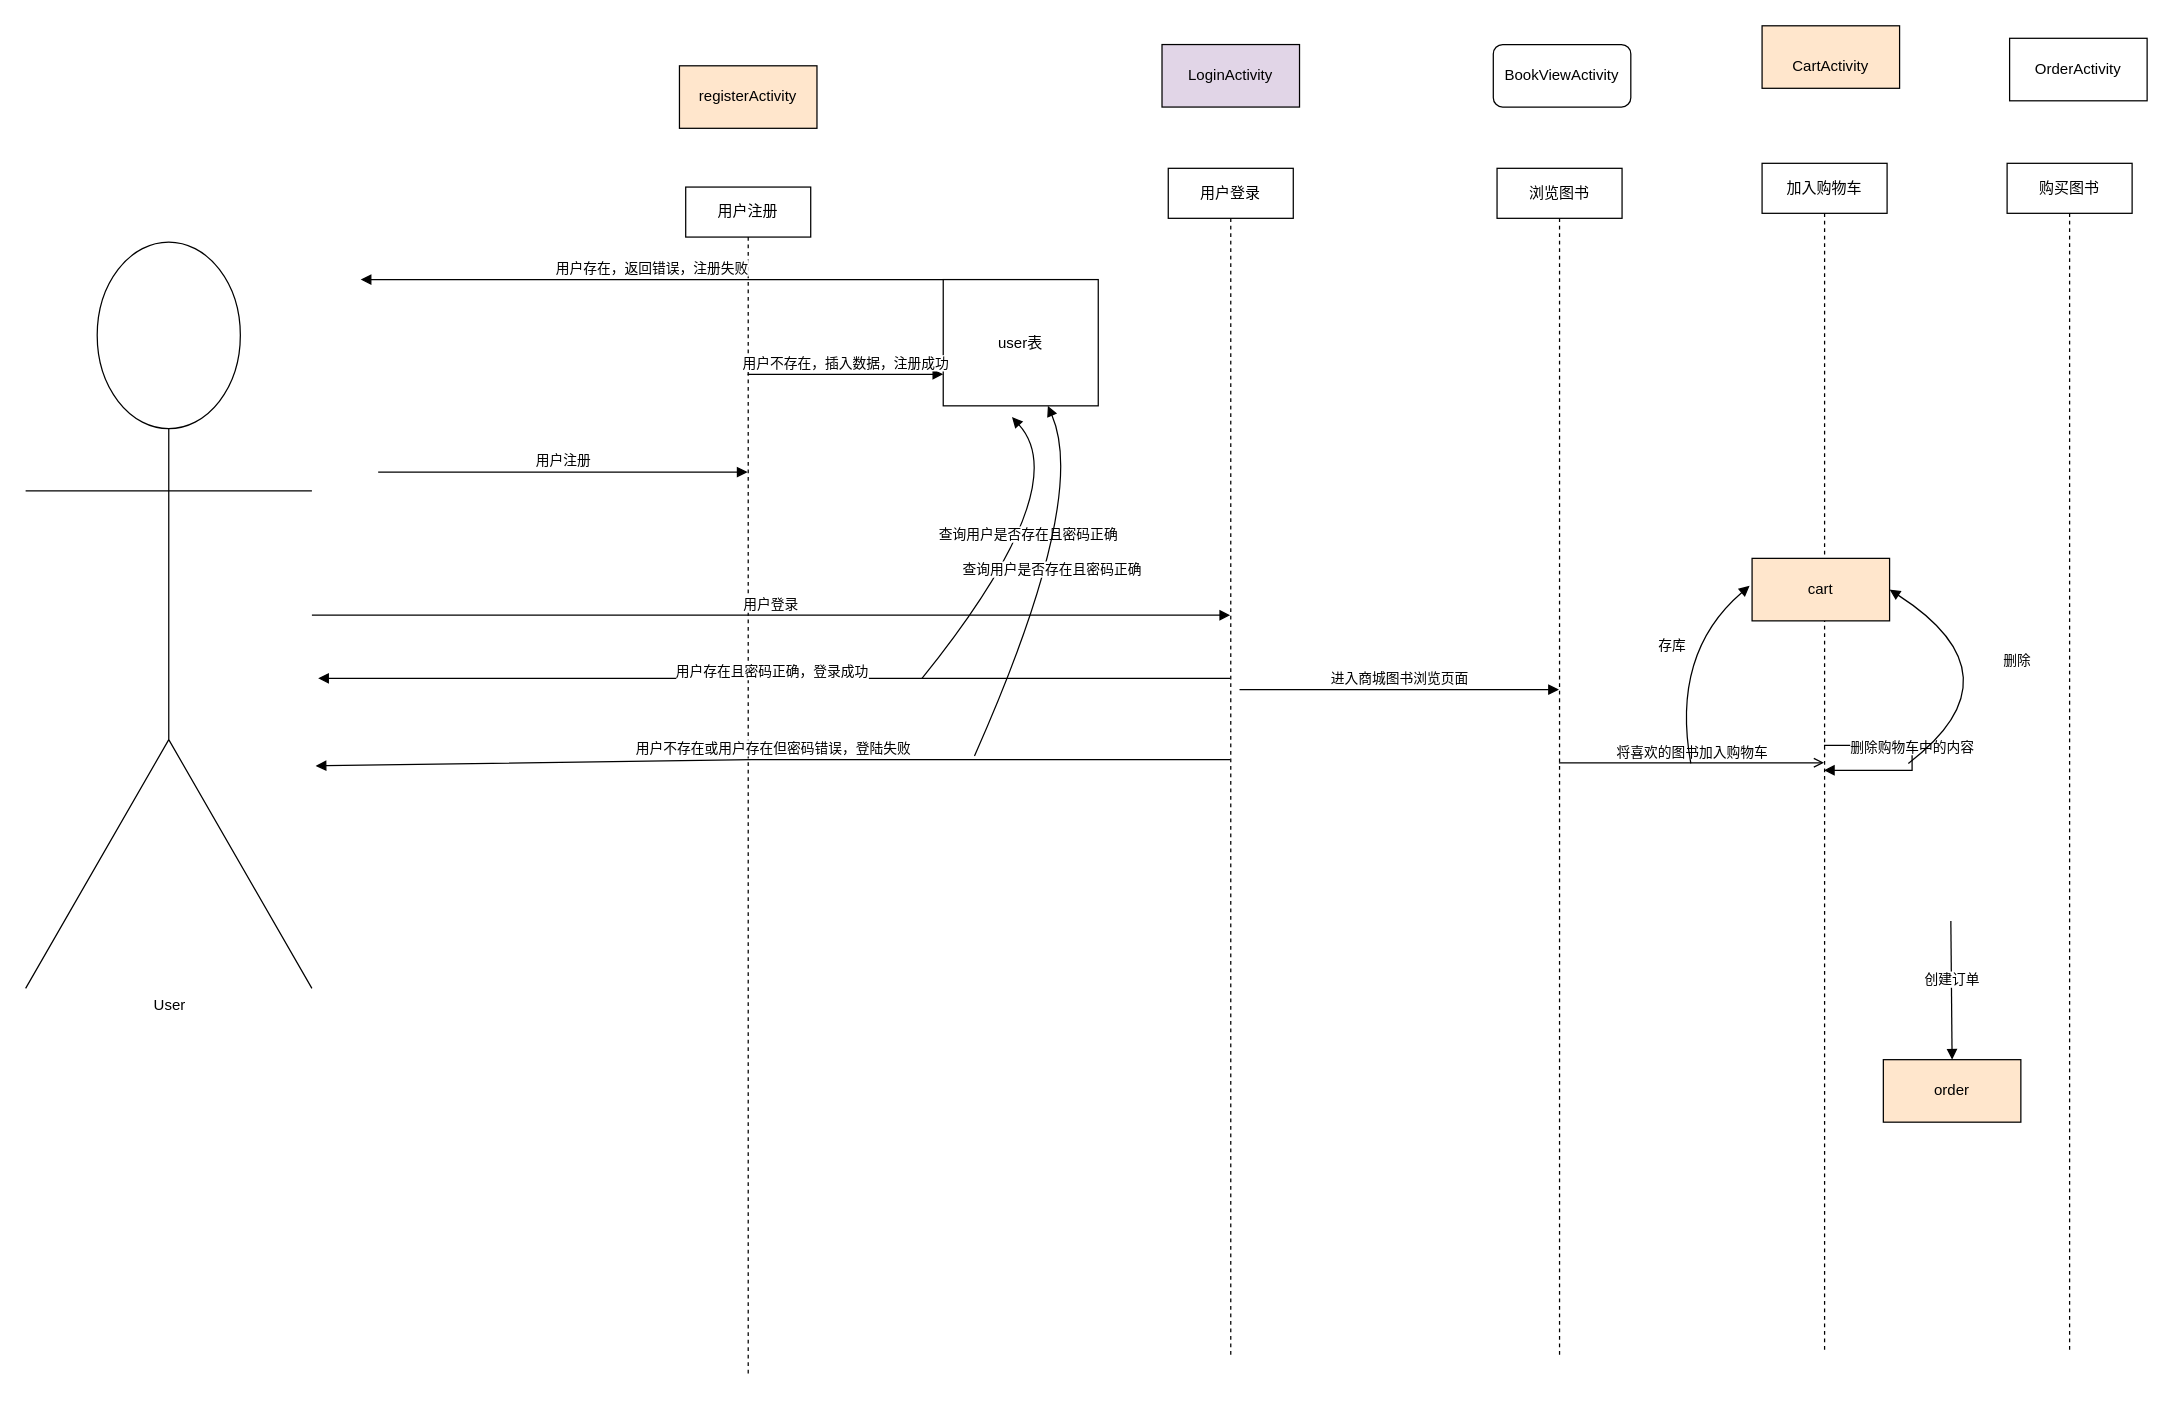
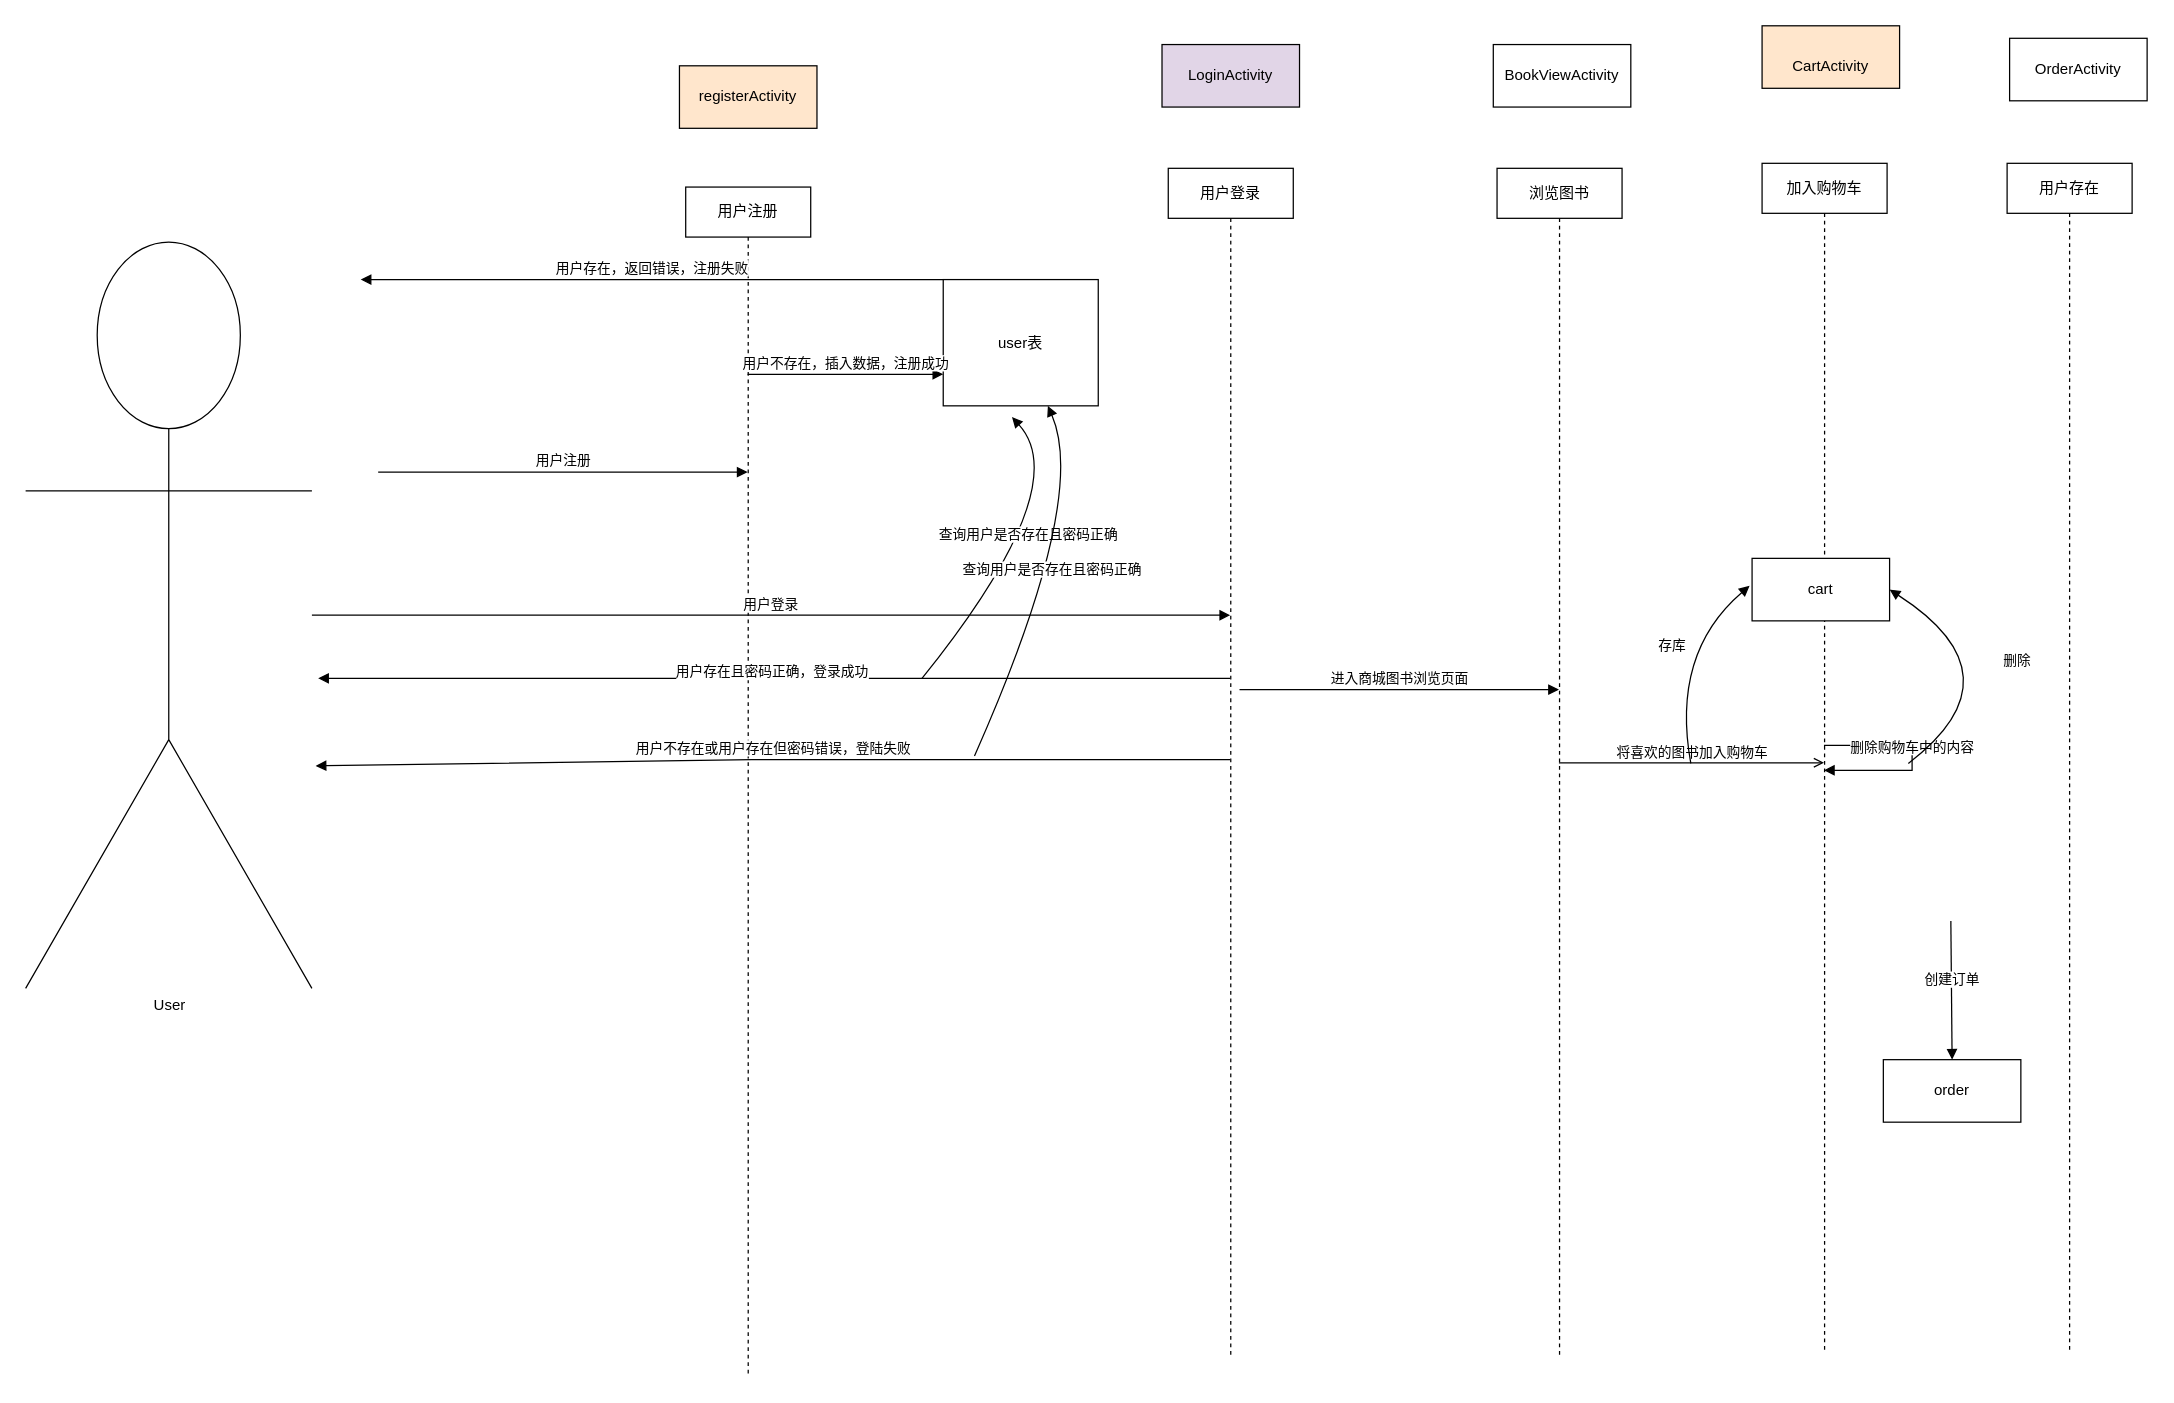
node "BookViewActivity": shape rounded rectangle -> rectangle
node "购买图书": label "购买图书" -> "用户存在"
node "cart": fillcolor #ffe6cc -> #ffffff
node "order": fillcolor #ffe6cc -> #ffffff
